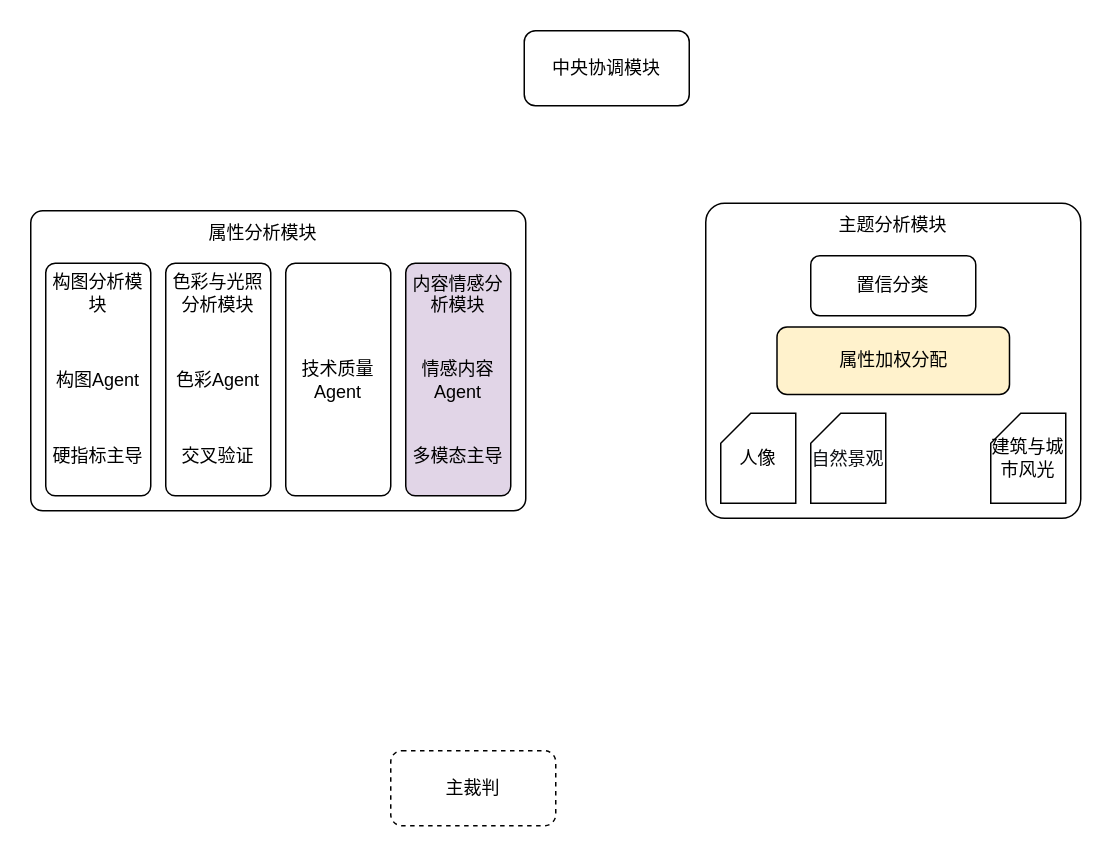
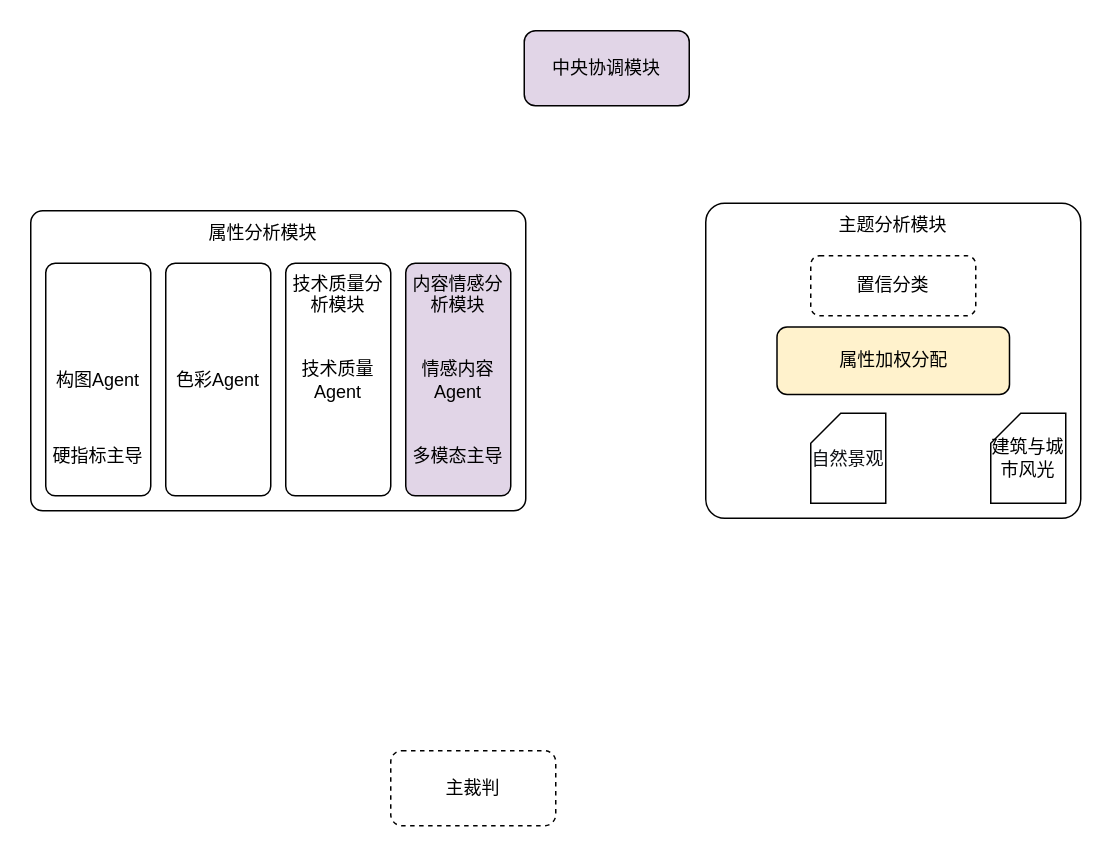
node "中央协调模块": fillcolor #ffffff -> #e1d5e7
node "置信分类": style solid -> dashed
node "构图分析模块": removed
node "色彩与光照分析模块": removed
node "技术质量分析模块": added
node "人像": removed
node "交叉验证": removed
